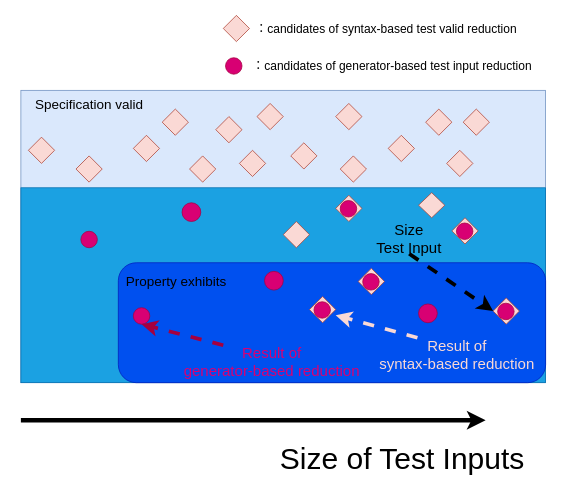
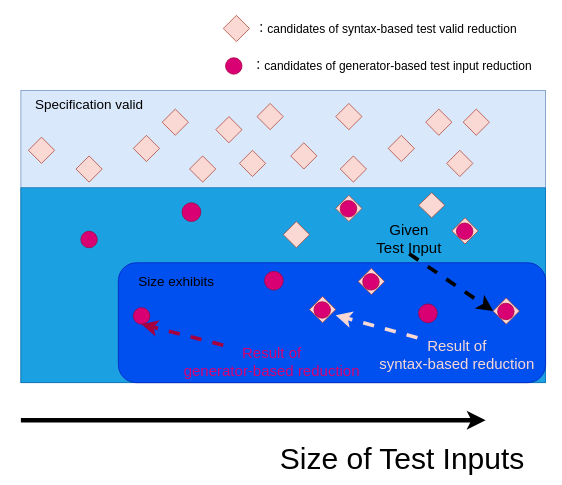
node "Size Test Input": label "Size Test Input" -> "Given Test Input"
node "Property exhibits": label "Property exhibits" -> "Size exhibits"
